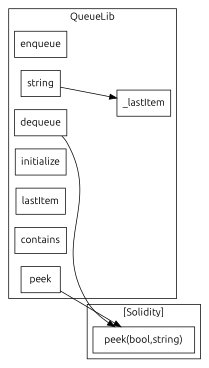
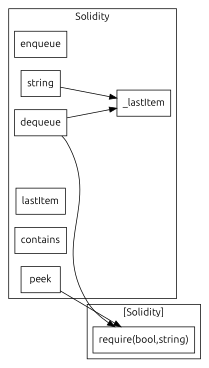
cluster "QueueLib": label "QueueLib" -> "Solidity"
edge "dequeue" -> "_lastItem": added
node "initialize": removed
node "peek(bool,string)": label "peek(bool,string)" -> "require(bool,string)"
